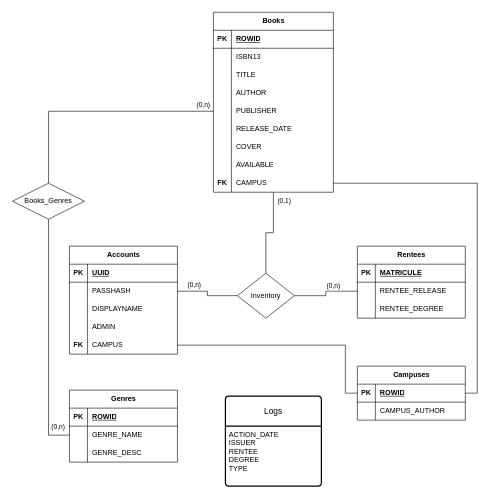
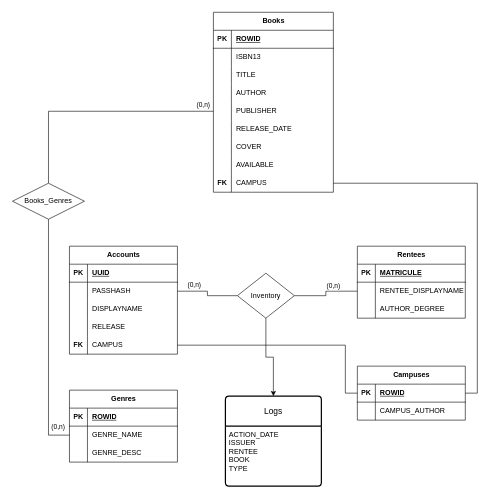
edge "Books" -- "Inventory": removed, label "(0,1)"
node "RENTEE_RELEASE": label "RENTEE_RELEASE" -> "RENTEE_DISPLAYNAME"
node "RENTEE_DEGREE": label "RENTEE_DEGREE" -> "AUTHOR_DEGREE"
node "ADMIN": label "ADMIN" -> "RELEASE"
edge "Inventory" -> "Logs": added
node "ACTION_DATE ISSUER RENTEE DEGREE TYPE": label "ACTION_DATE ISSUER RENTEE DEGREE TYPE" -> "ACTION_DATE ISSUER RENTEE BOOK TYPE"
